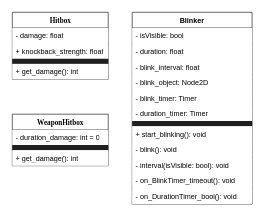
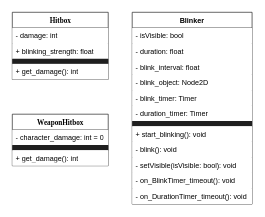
node "- damage: float": label "- damage: float" -> "- damage: int"
node "+ knockback_strength: float": label "+ knockback_strength: float" -> "+ blinking_strength: float"
node "- duration_damage: int = 0": label "- duration_damage: int = 0" -> "- character_damage: int = 0"
node "- interval(isVisible: bool): void": label "- interval(isVisible: bool): void" -> "- setVisible(isVisible: bool): void"
node "- on_DurationTimer_bool(): void": label "- on_DurationTimer_bool(): void" -> "- on_DurationTimer_timeout(): void"
